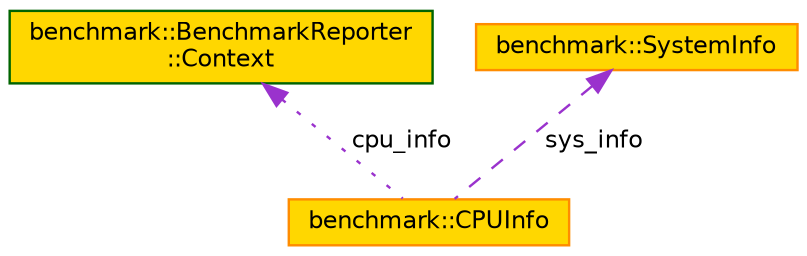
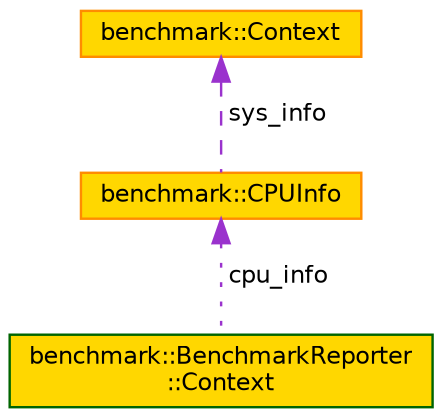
node "benchmark::SystemInfo": label "benchmark::SystemInfo" -> "benchmark::Context"
edge "benchmark::CPUInfo" -> "benchmark::BenchmarkReporter ::Context": reversed
